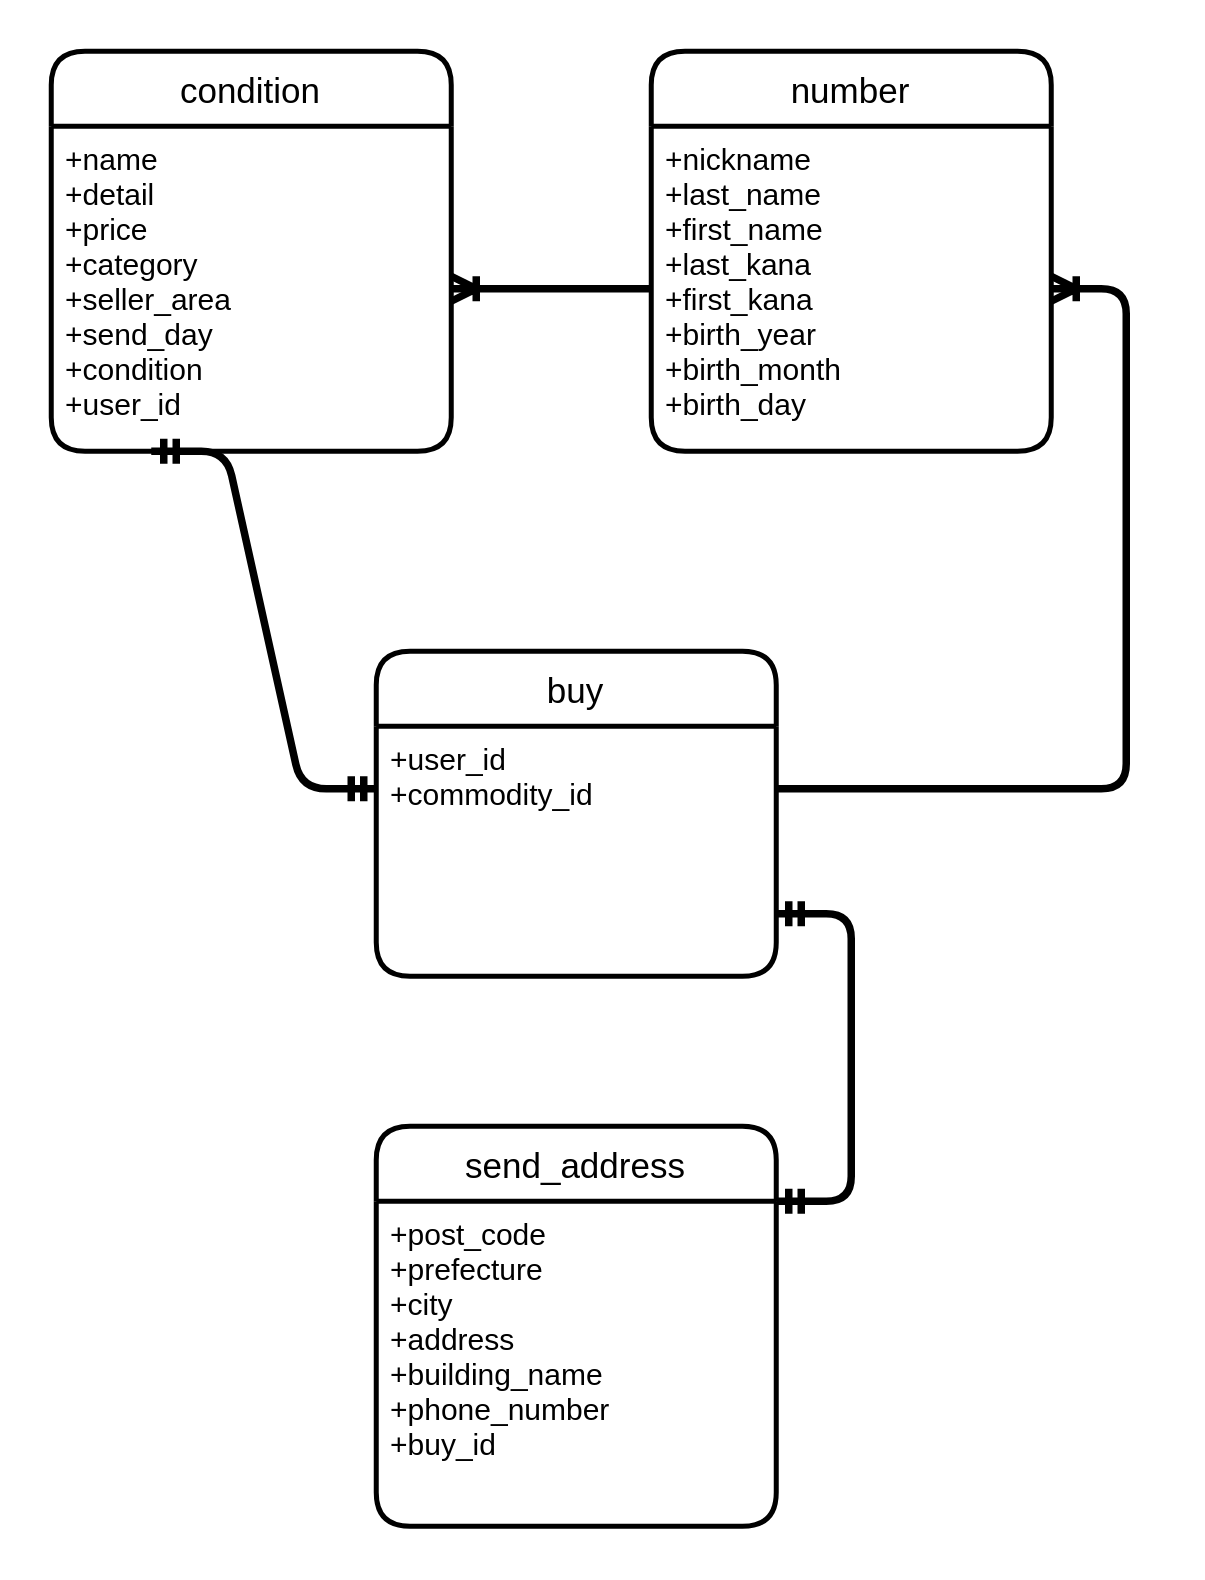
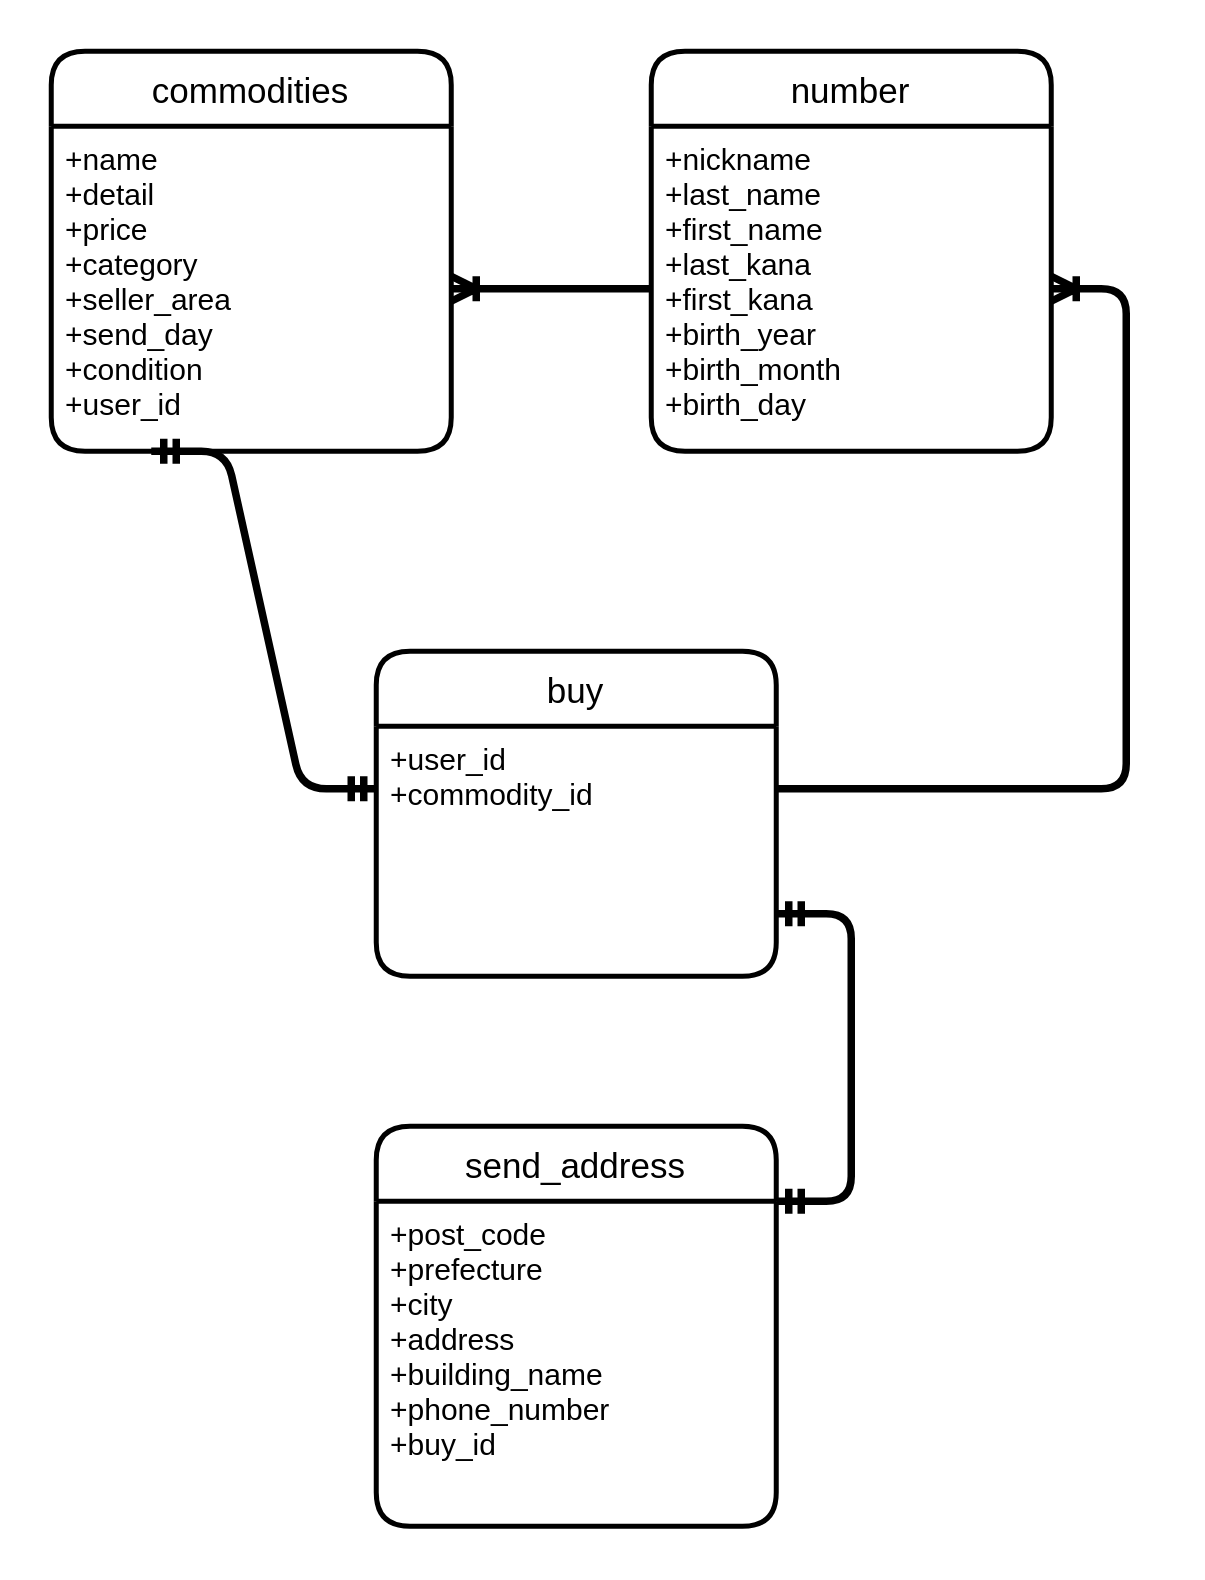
node "condition": label "condition" -> "commodities"
